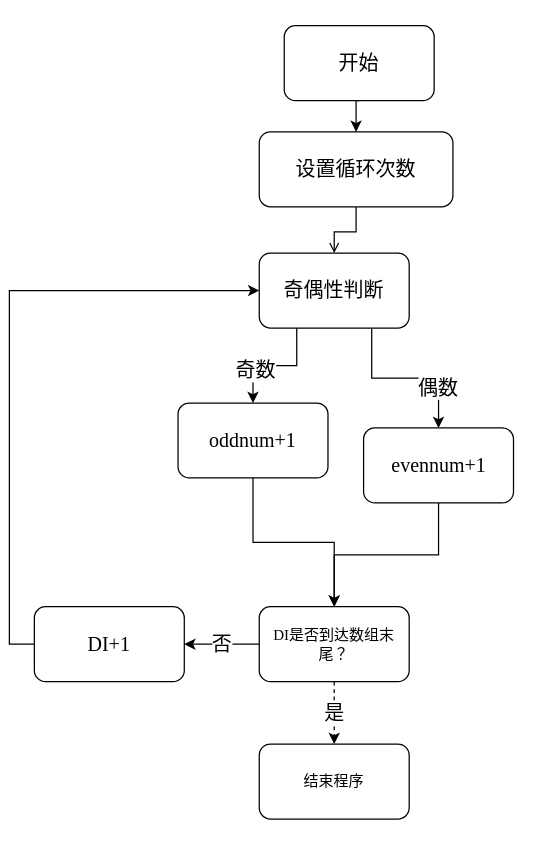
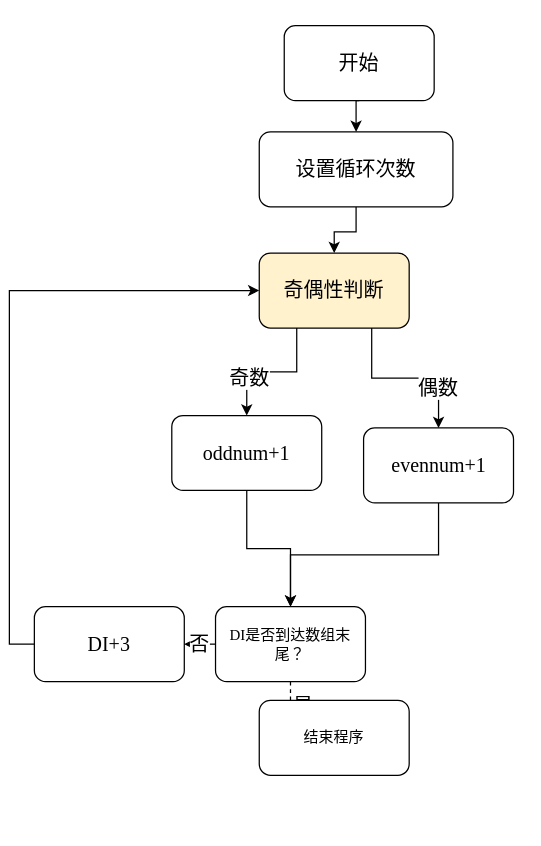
edge "设置循环次数" -> "奇偶性判断": arrowhead open -> classic
node "奇偶性判断": fillcolor #ffffff -> #fff2cc
node "oddnum+1": moved (253, 441) -> (247, 453)
node "DI+1": label "DI+1" -> "DI+3"
node "DI是否到达数组末尾？": moved (334, 644) -> (291, 644)
node "结束程序": moved (334, 782) -> (334, 738)
